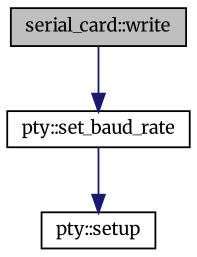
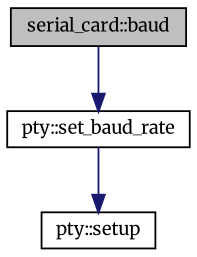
node "serial_card::write": label "serial_card::write" -> "serial_card::baud"
